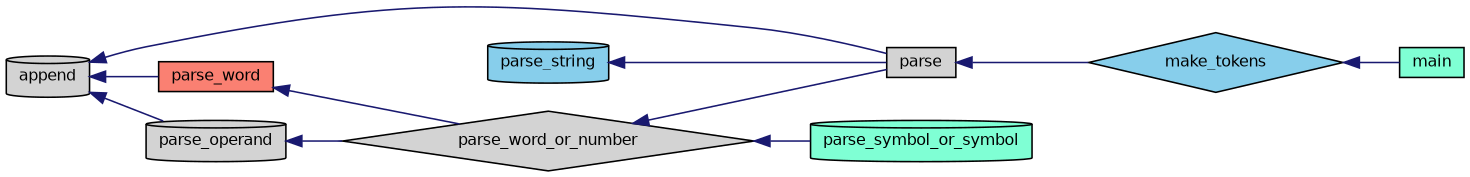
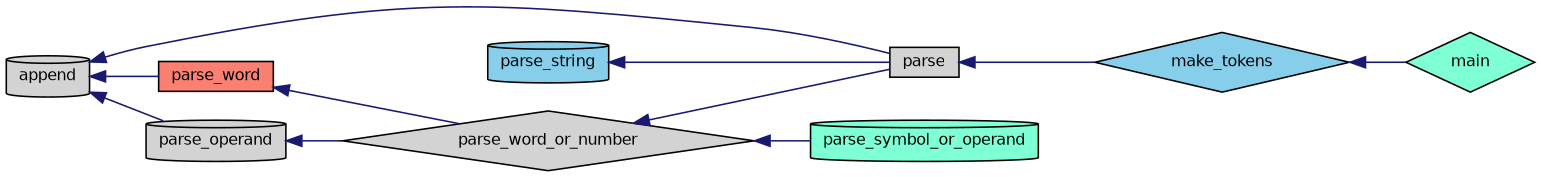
node "main": shape box -> diamond
node "parse_symbol_or_symbol": label "parse_symbol_or_symbol" -> "parse_symbol_or_operand"
